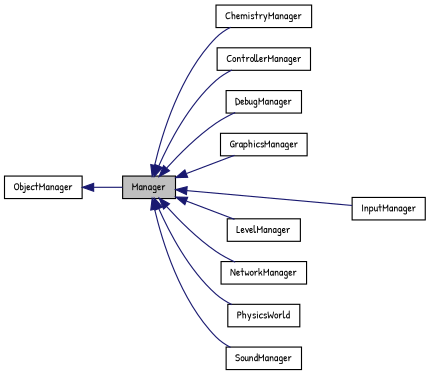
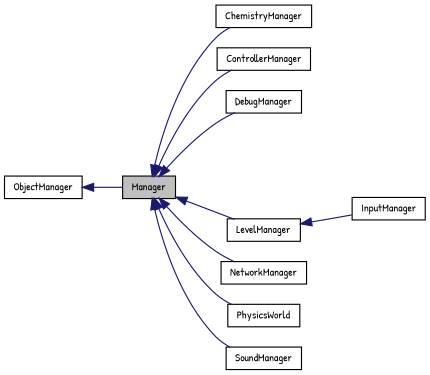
node "GraphicsManager": removed
edge "InputManager" -> "Manager": now "InputManager" -> "LevelManager"
